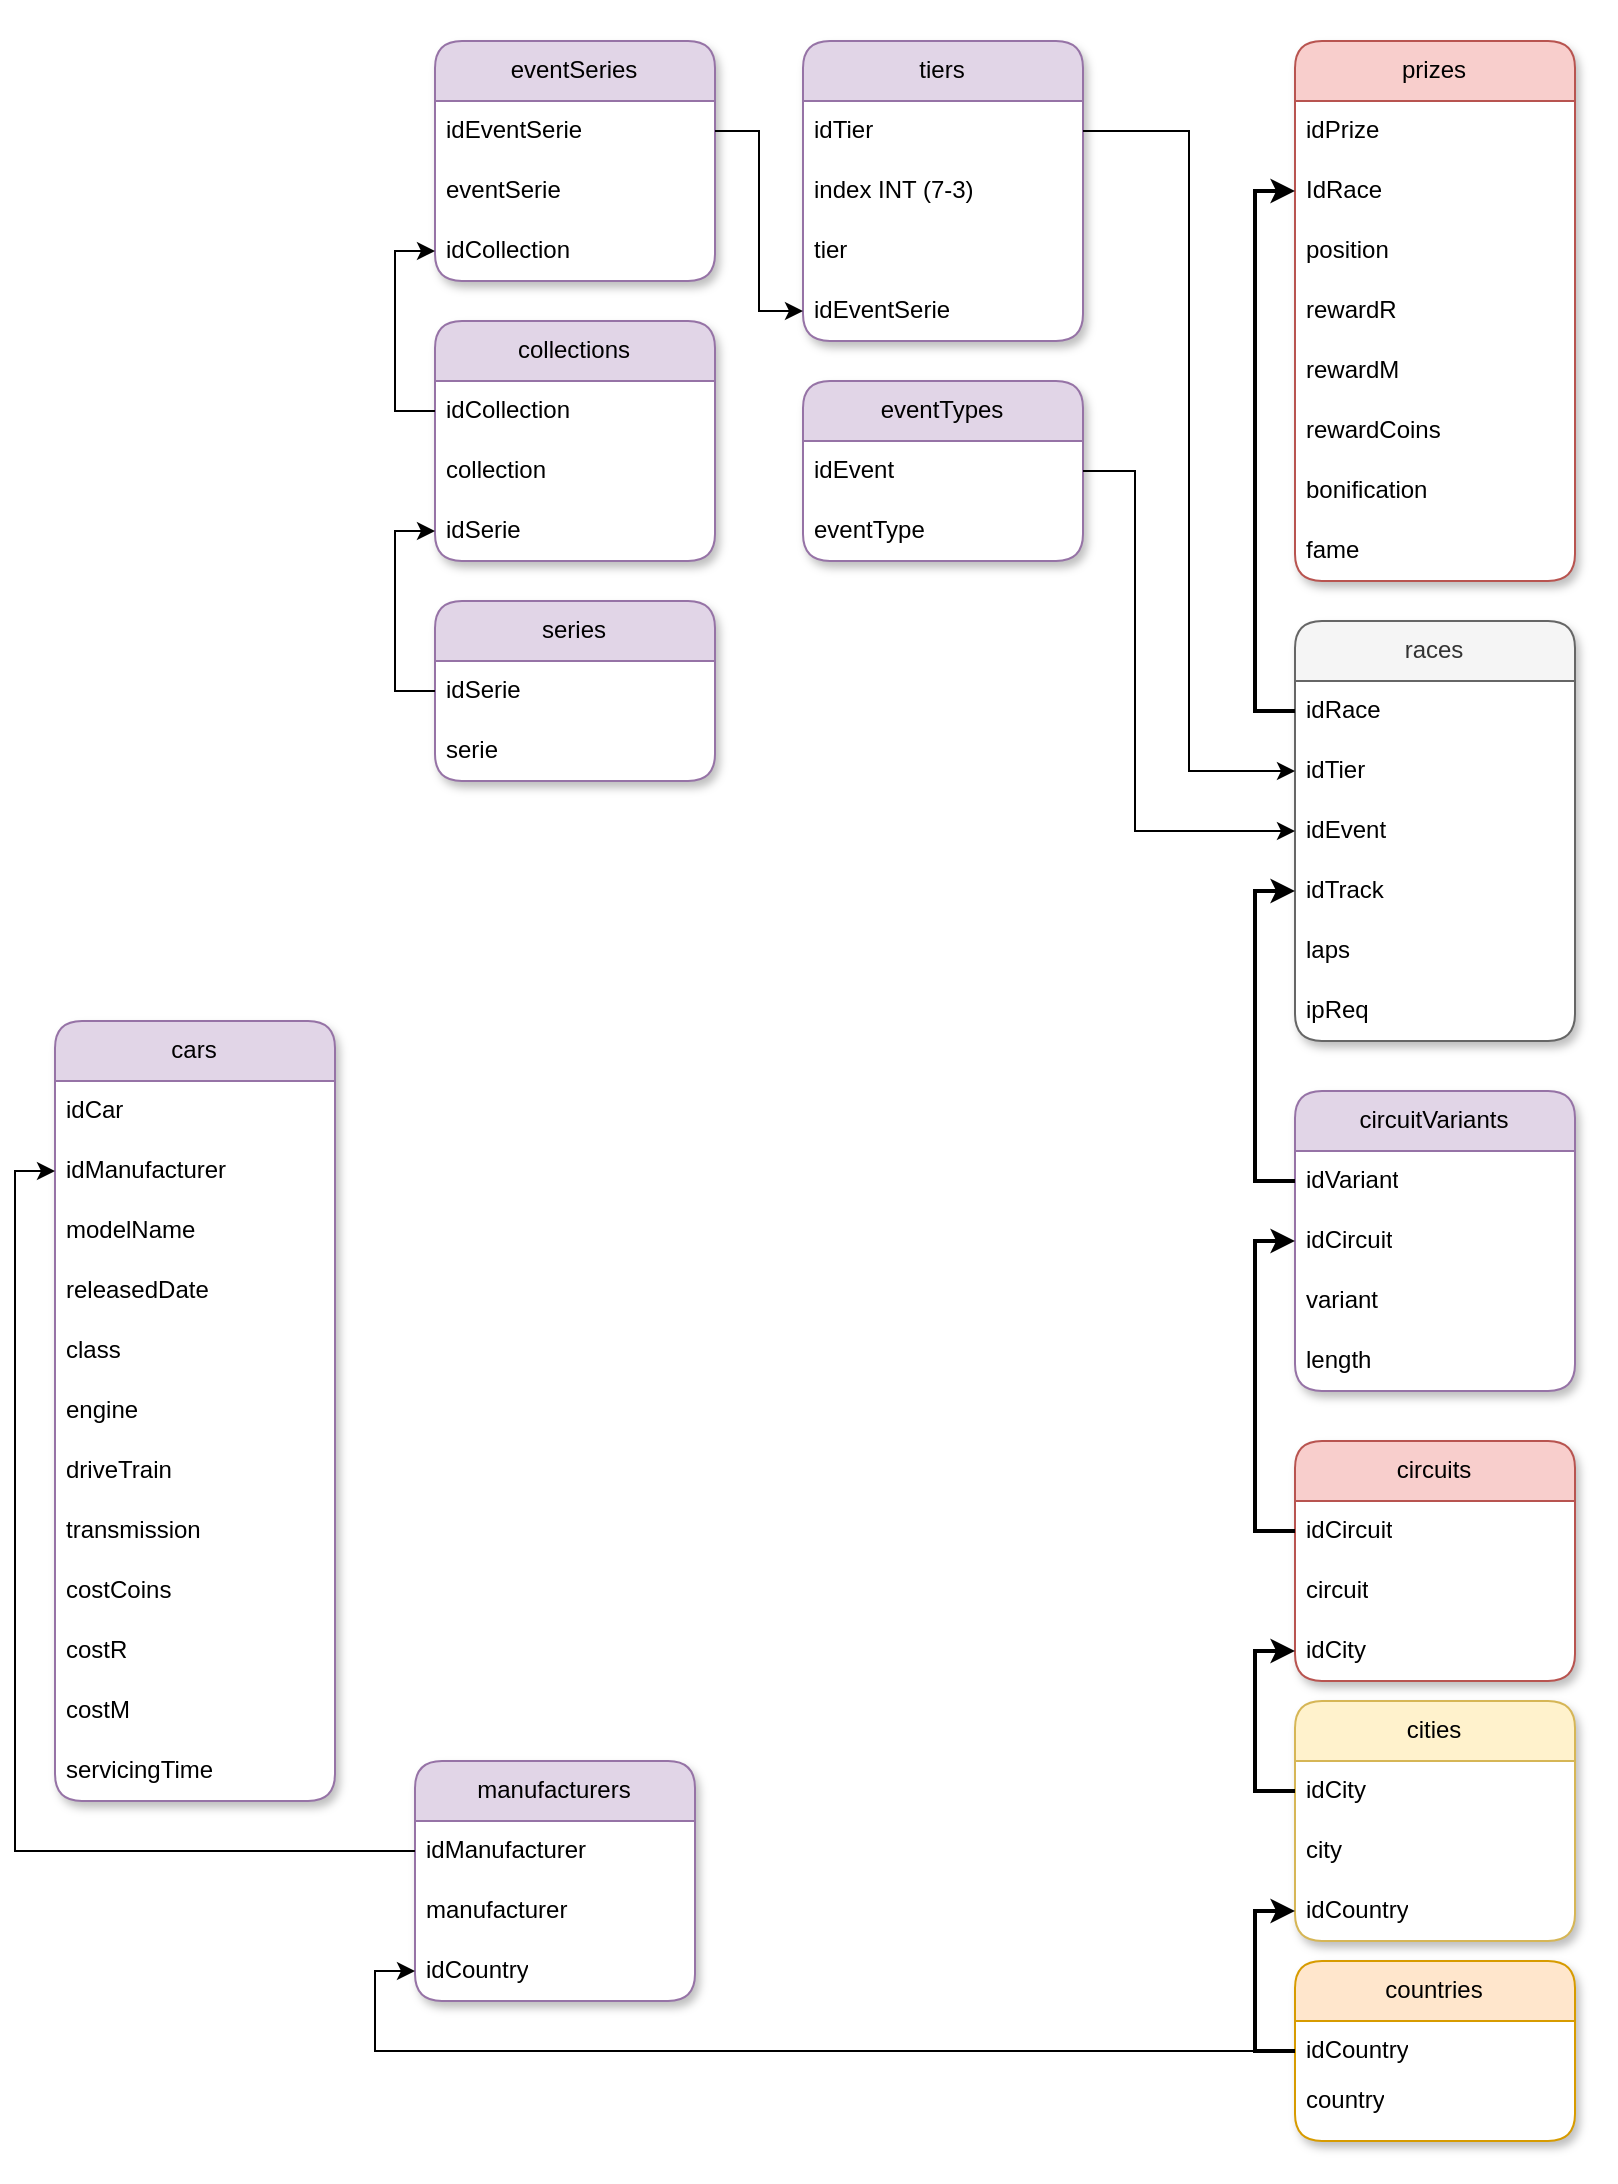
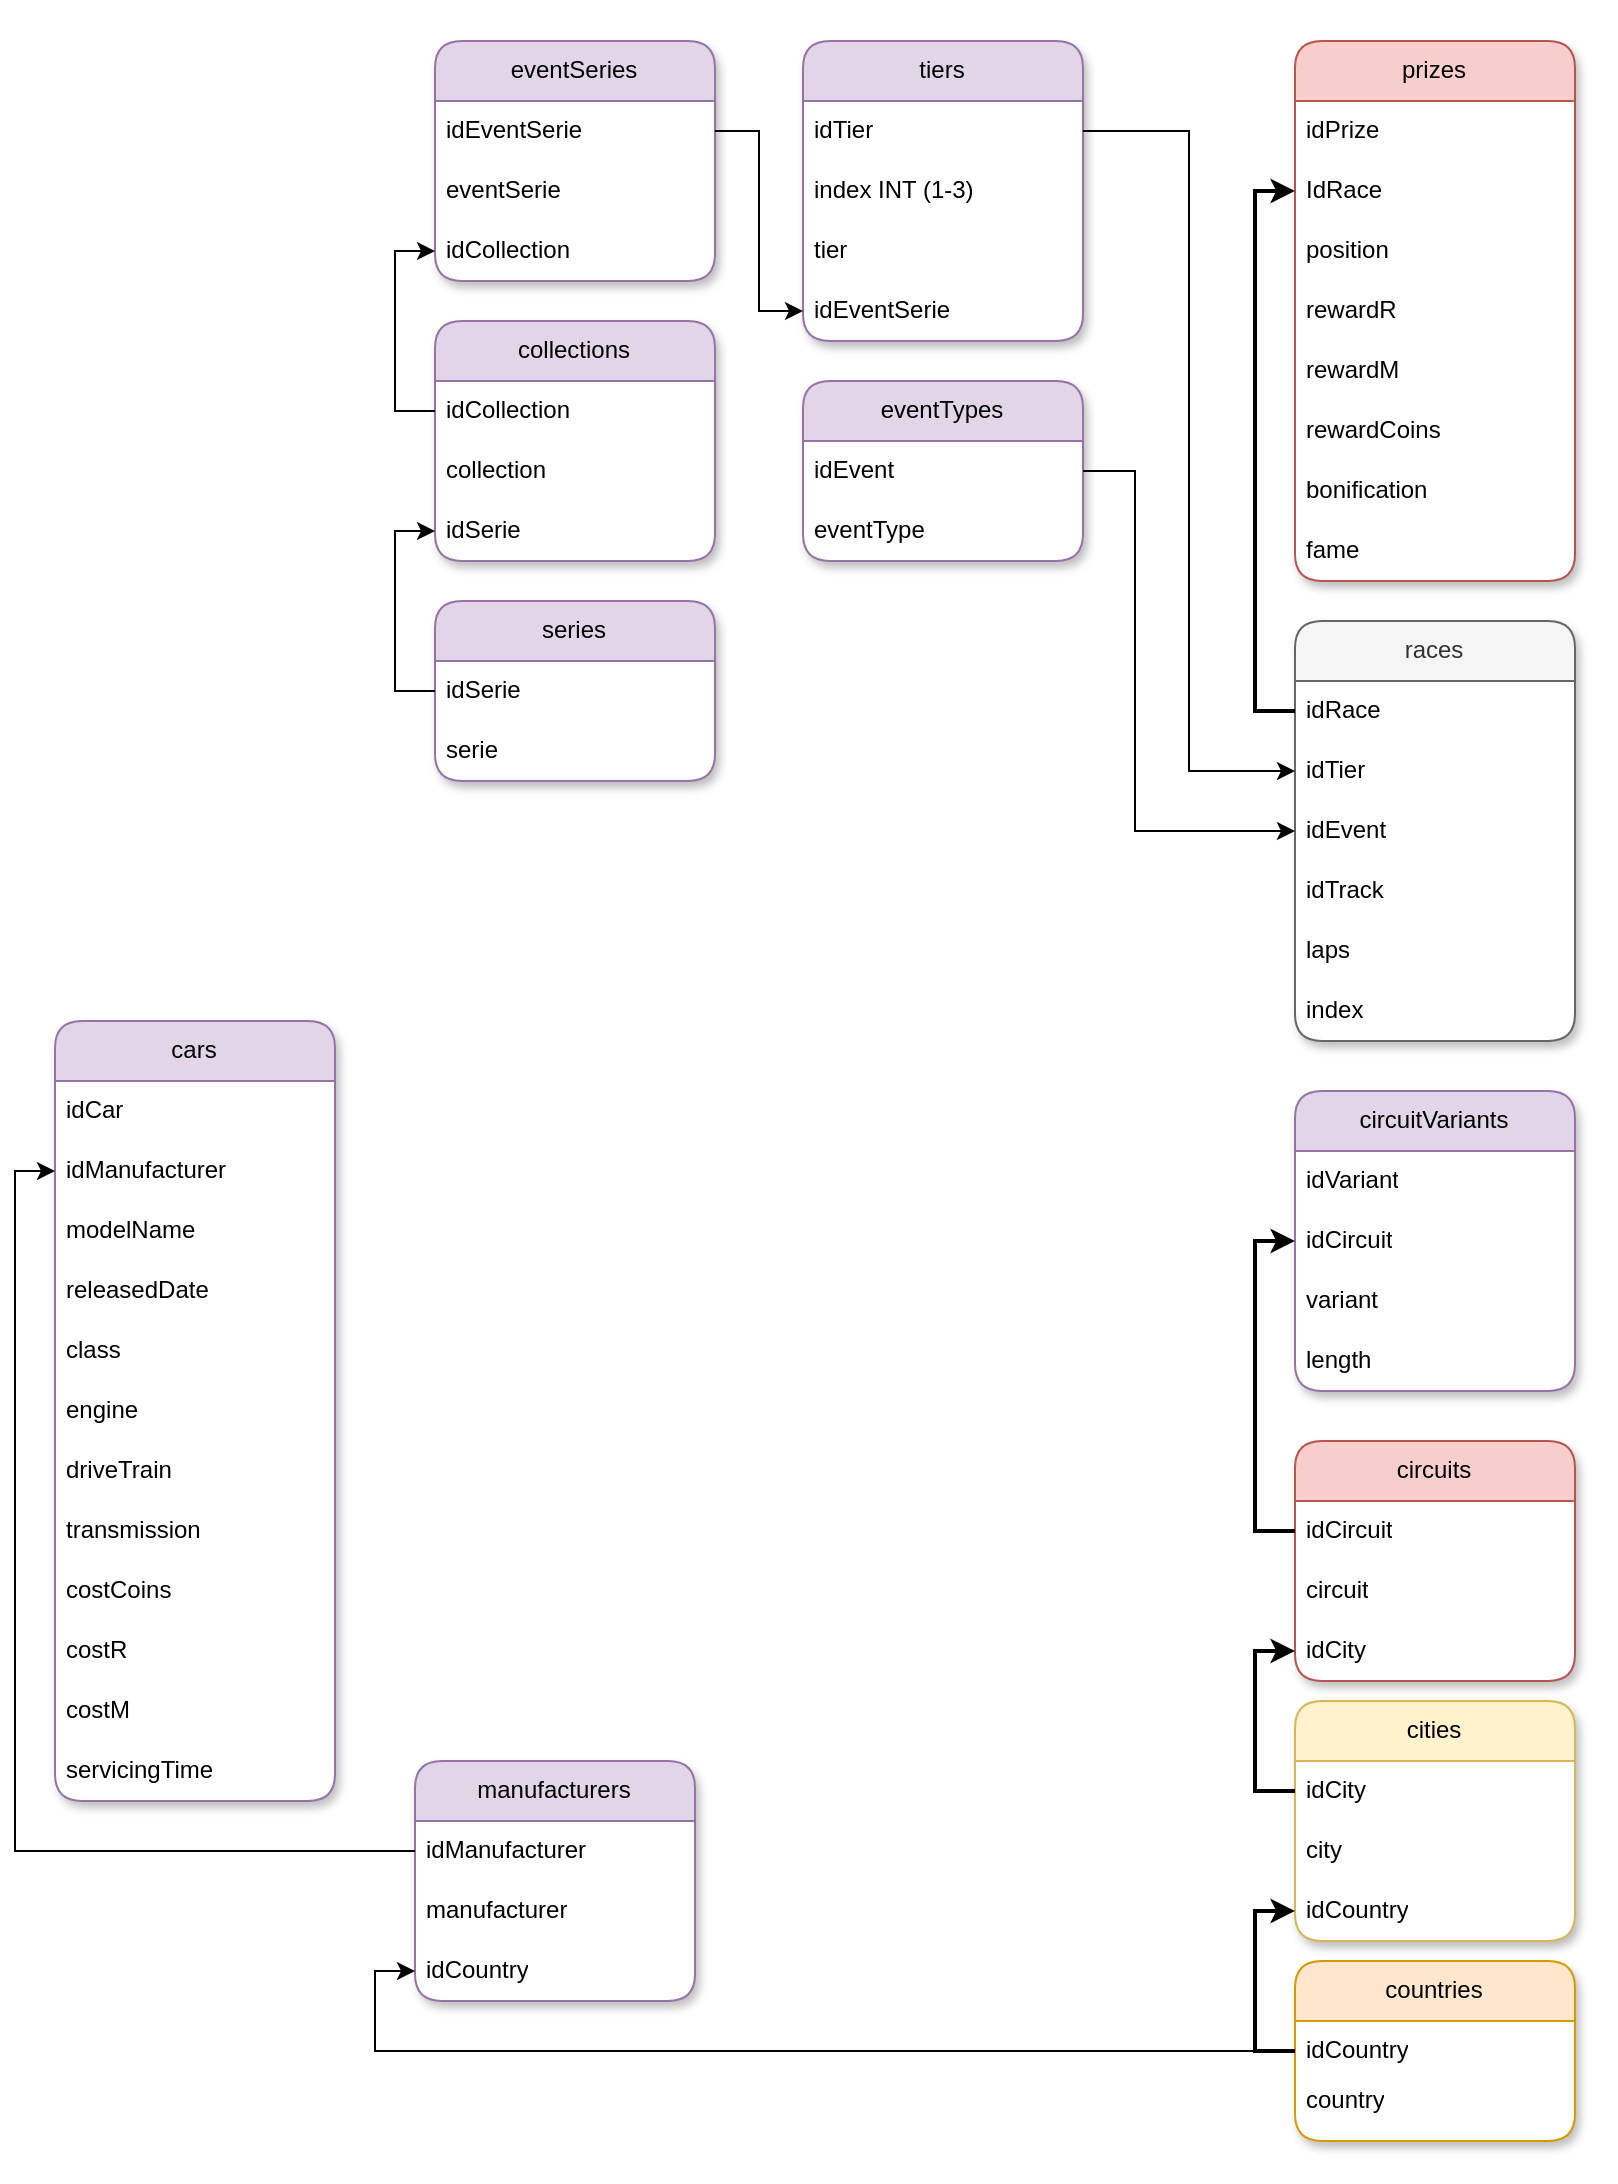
node "index INT (7-3)": label "index INT (7-3)" -> "index INT (1-3)"
node "ipReq": label "ipReq" -> "index"
edge "idVariant" -> "idTrack": removed
